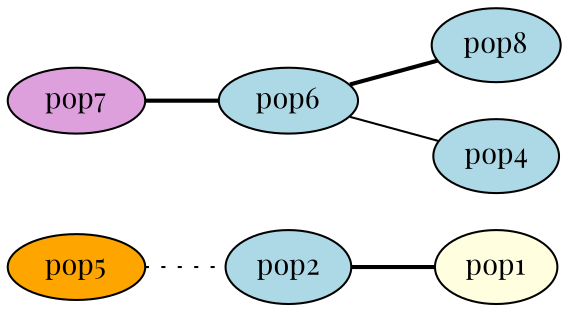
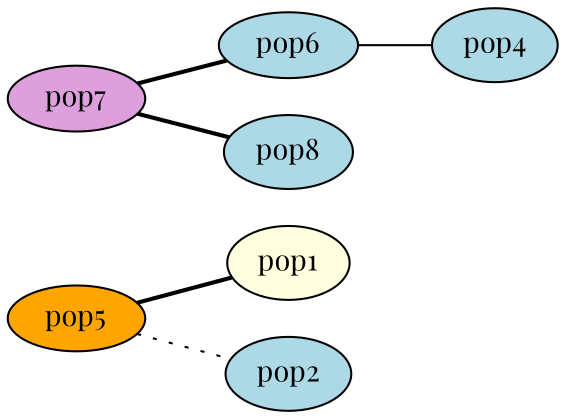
edge "pop8" -- "pop6": now "pop8" -- "pop7"
edge "pop2" -- "pop1": now "pop5" -- "pop1"
